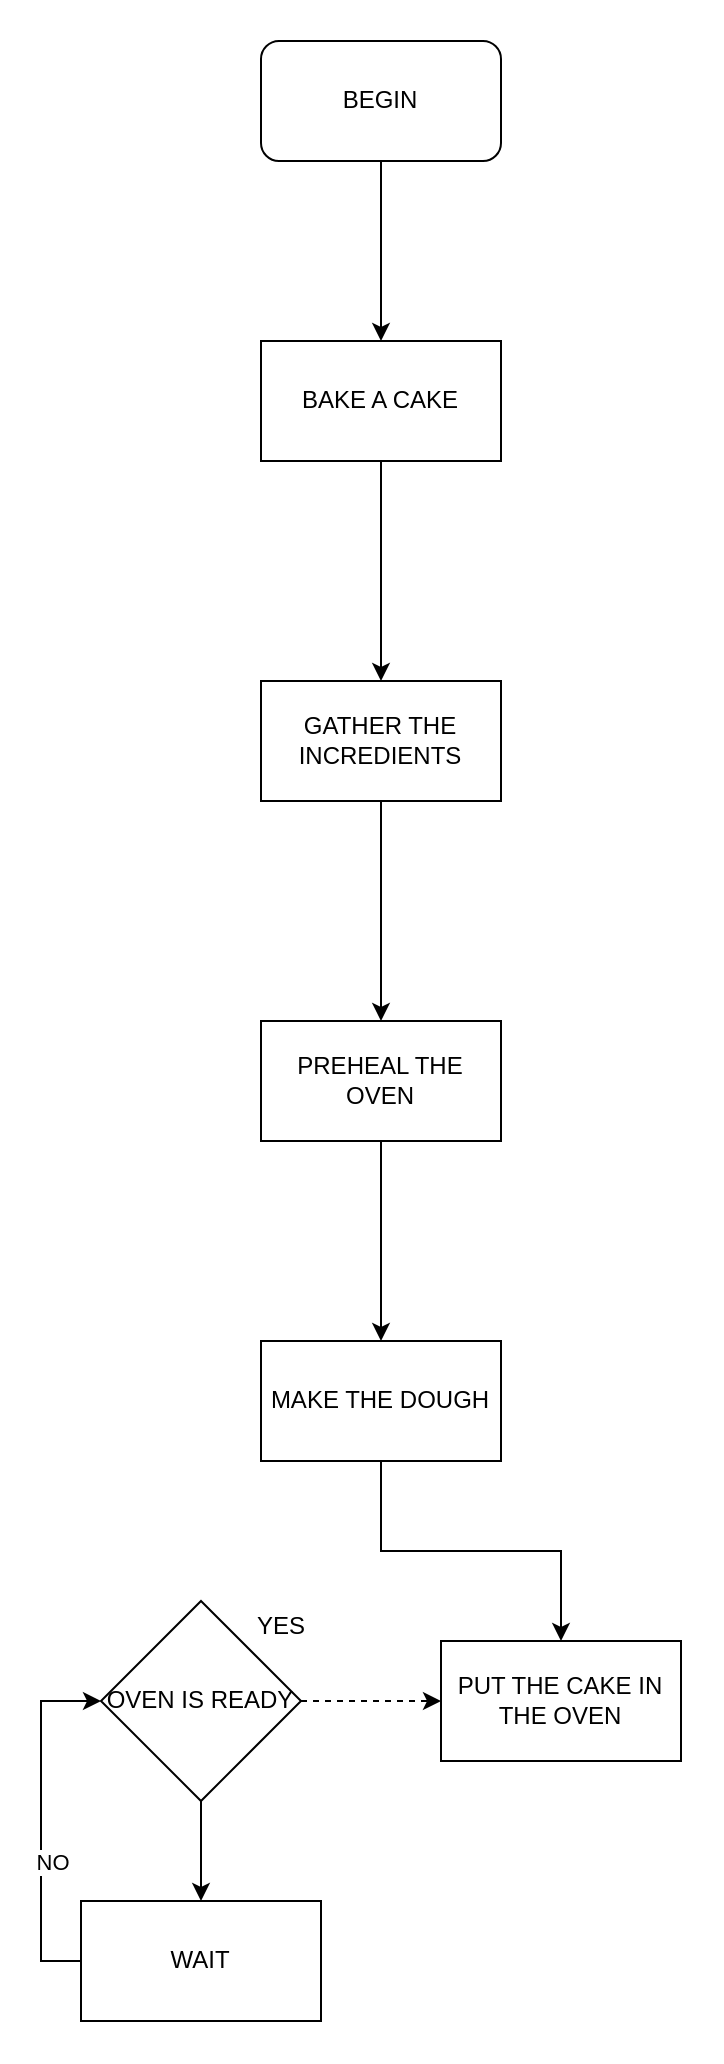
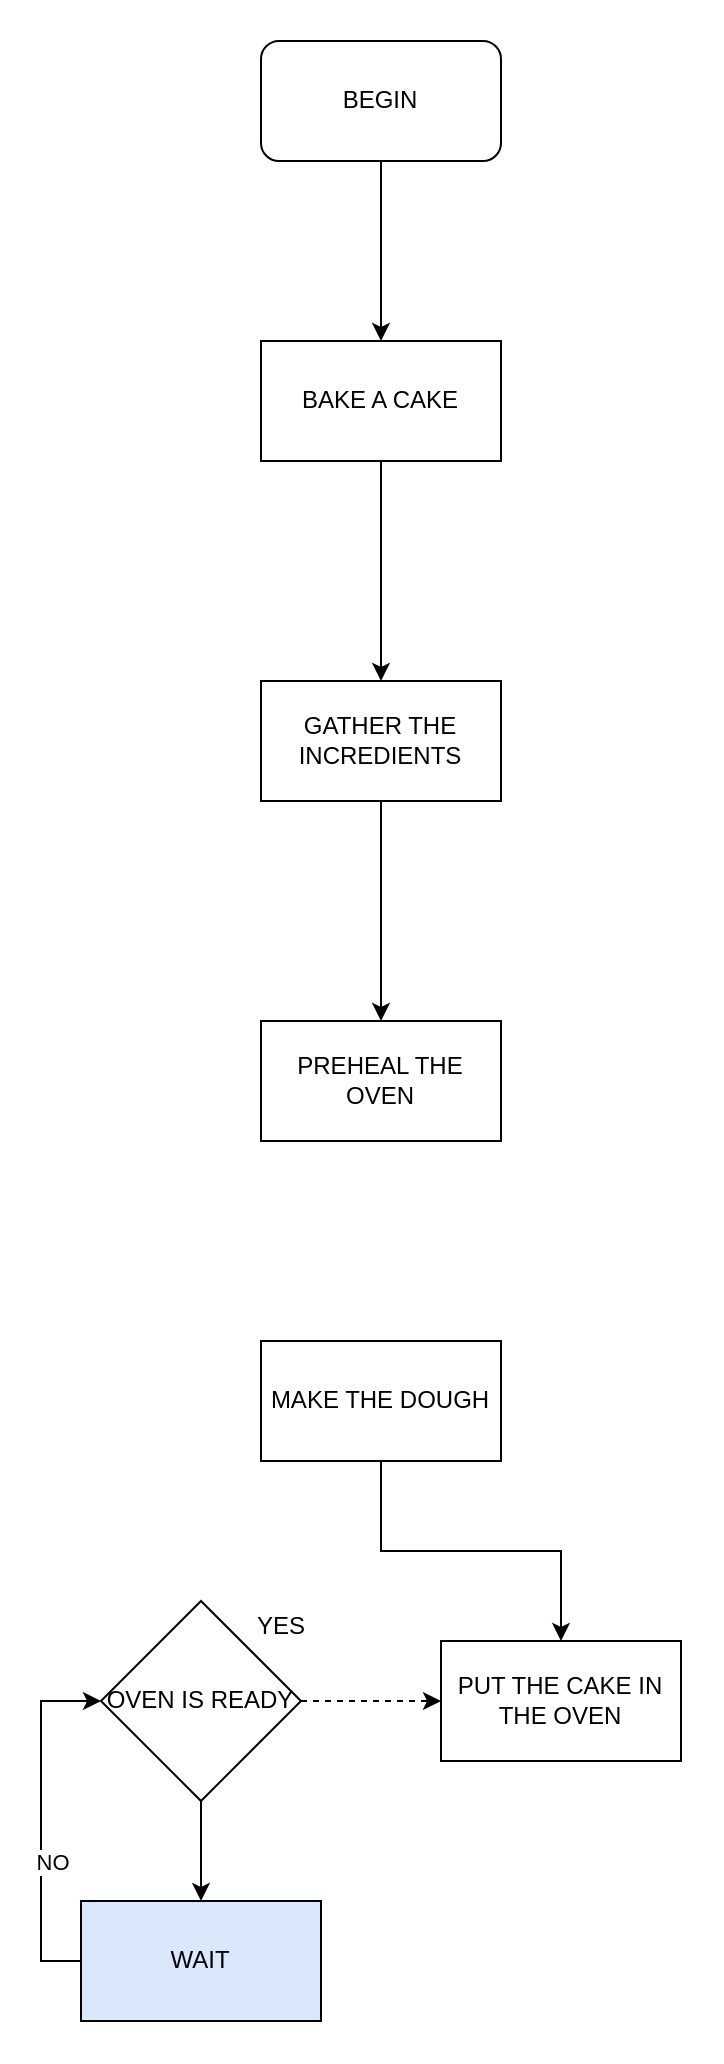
edge "PREHEAL THE OVEN" -> "MAKE THE DOUGH": removed
node "WAIT": fillcolor #ffffff -> #dae8fc
